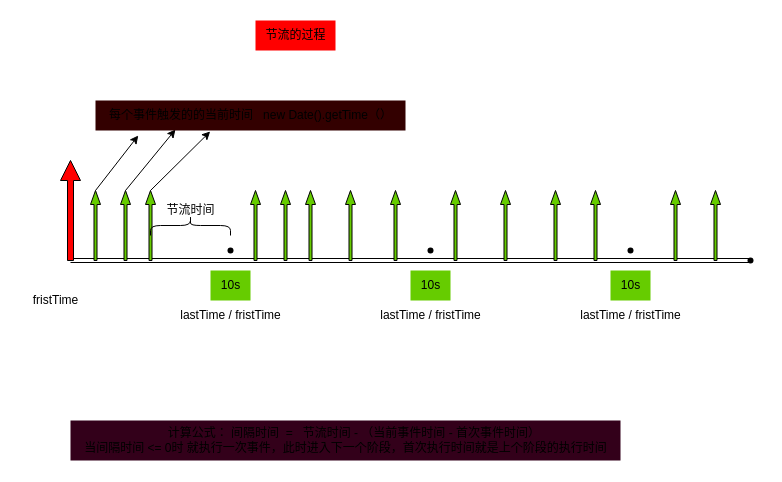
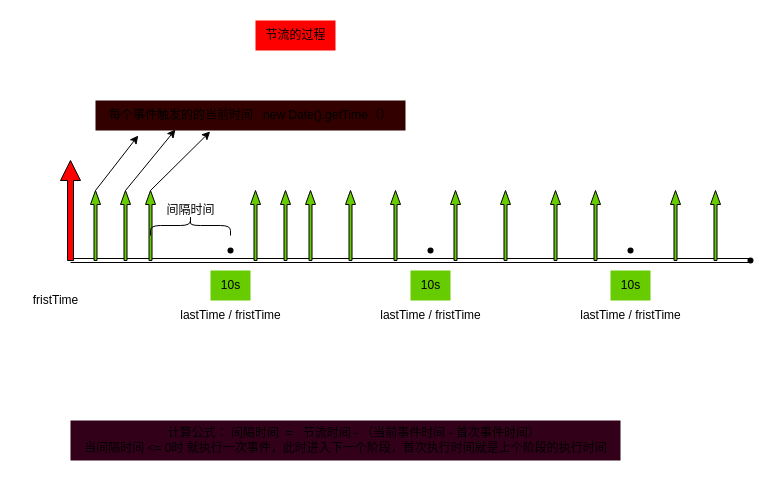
node "节流时间": label "节流时间" -> "间隔时间"
